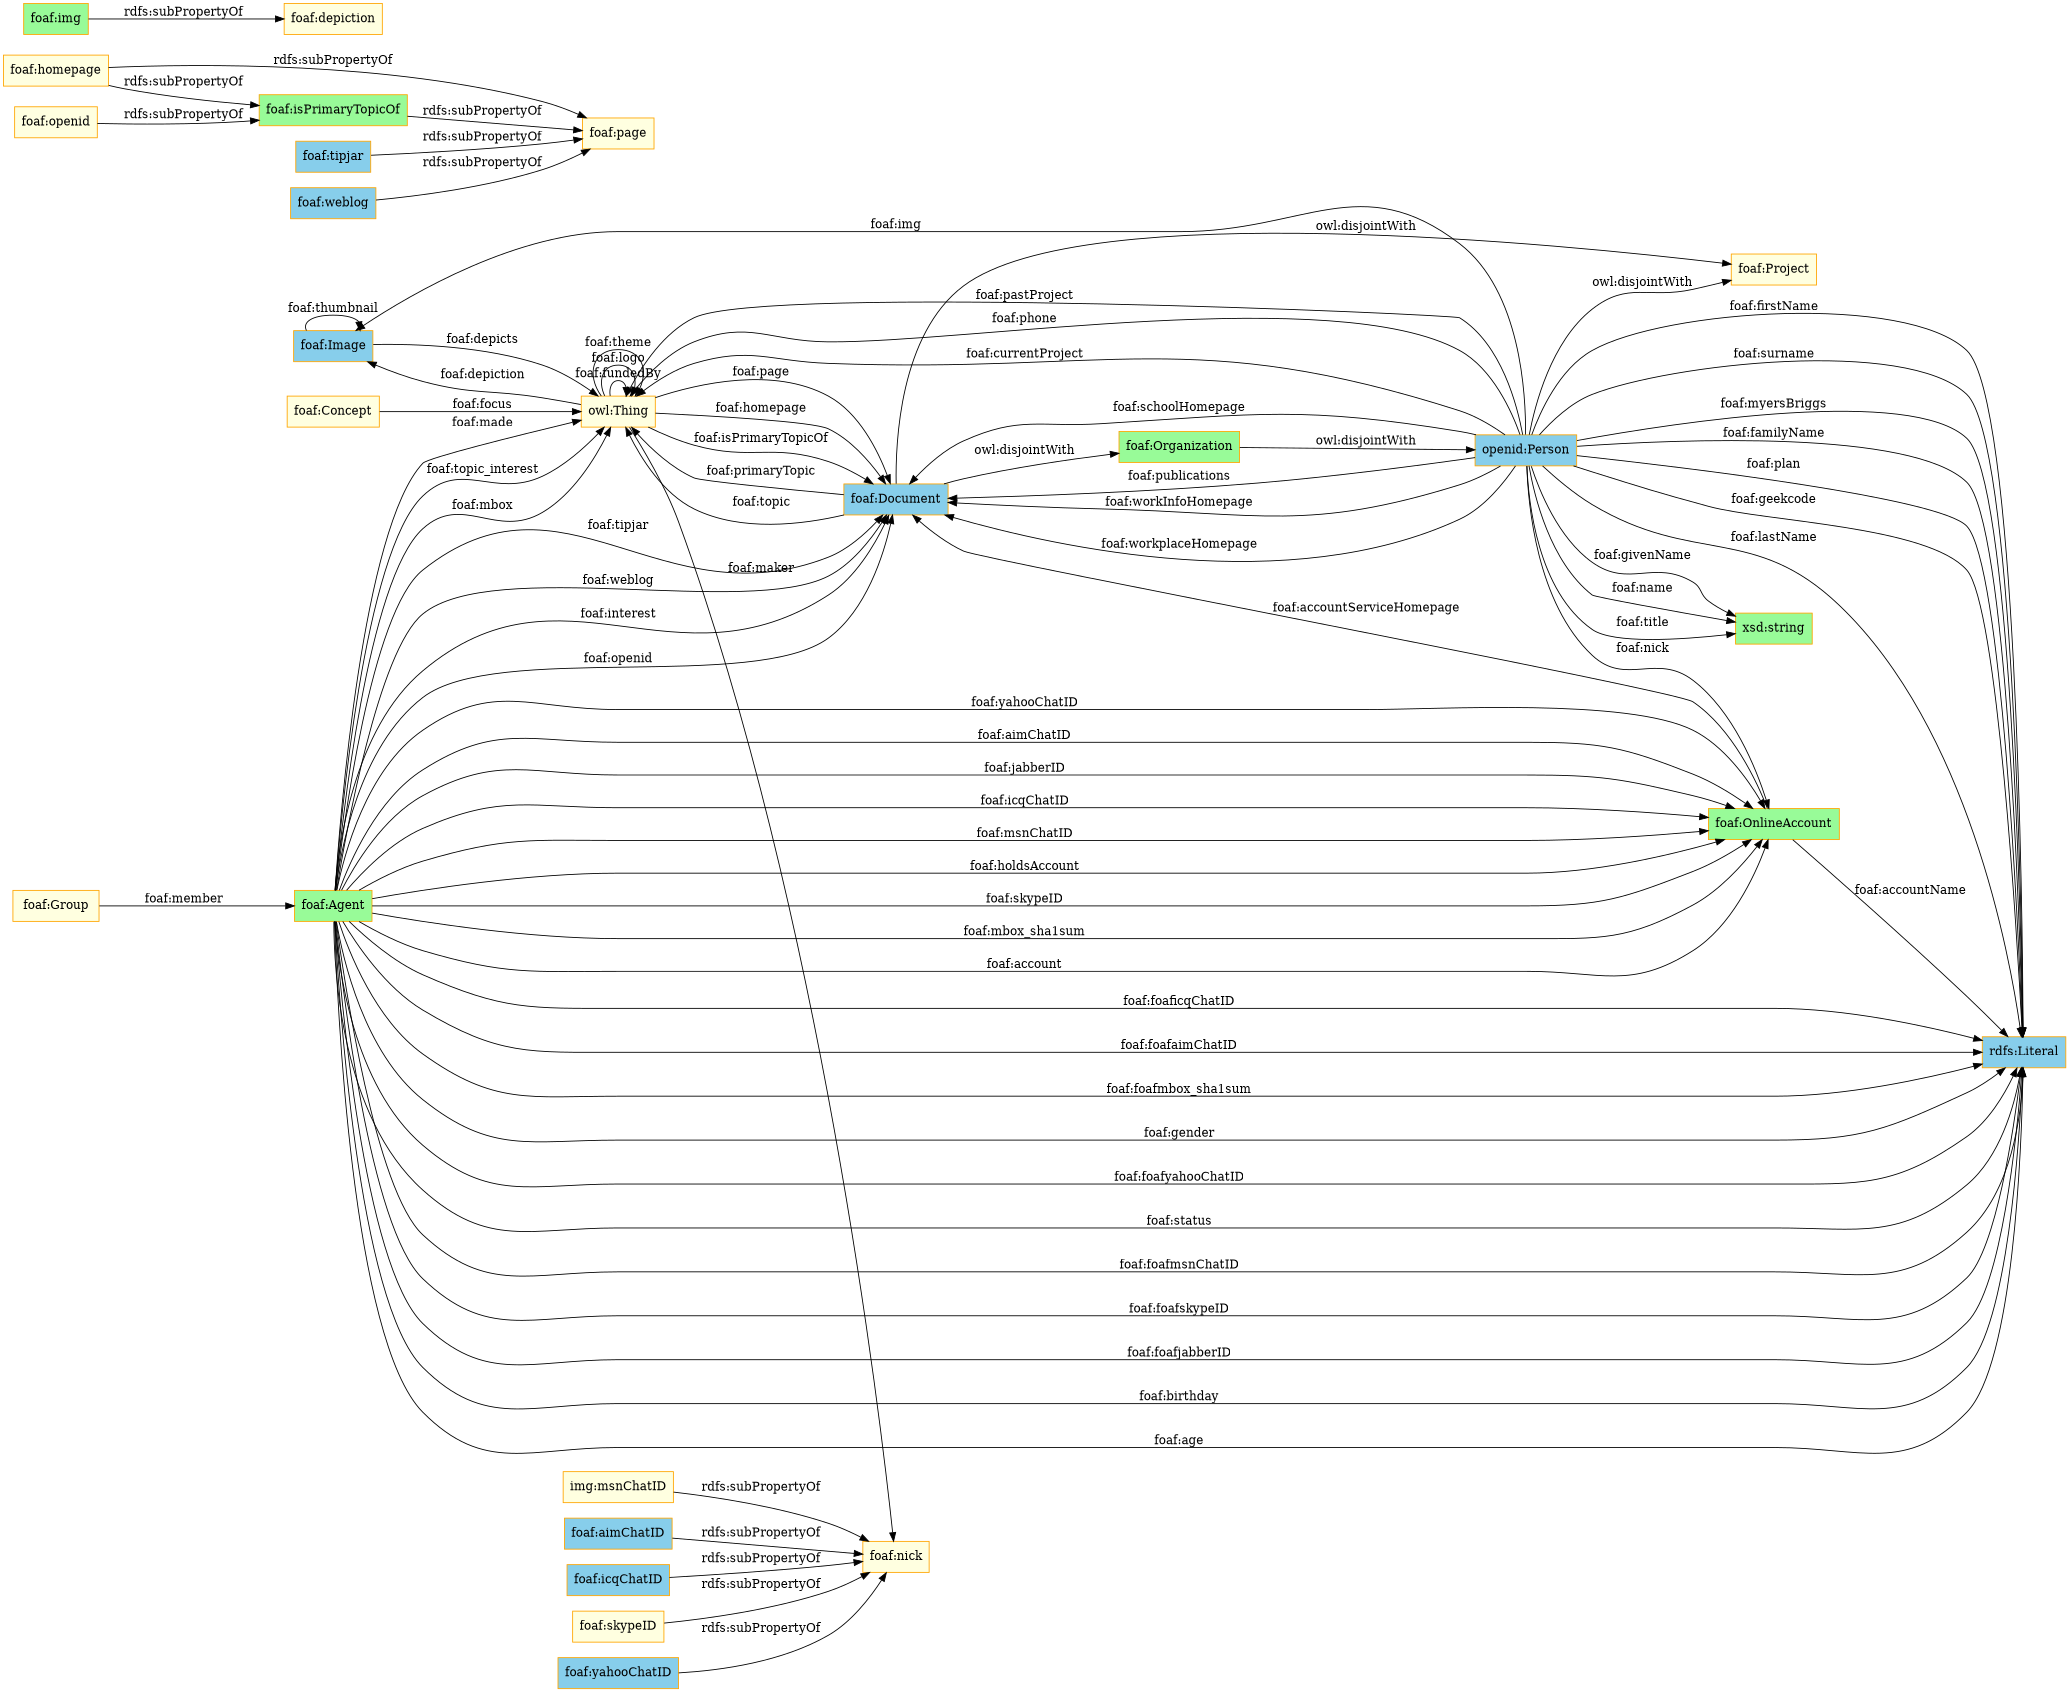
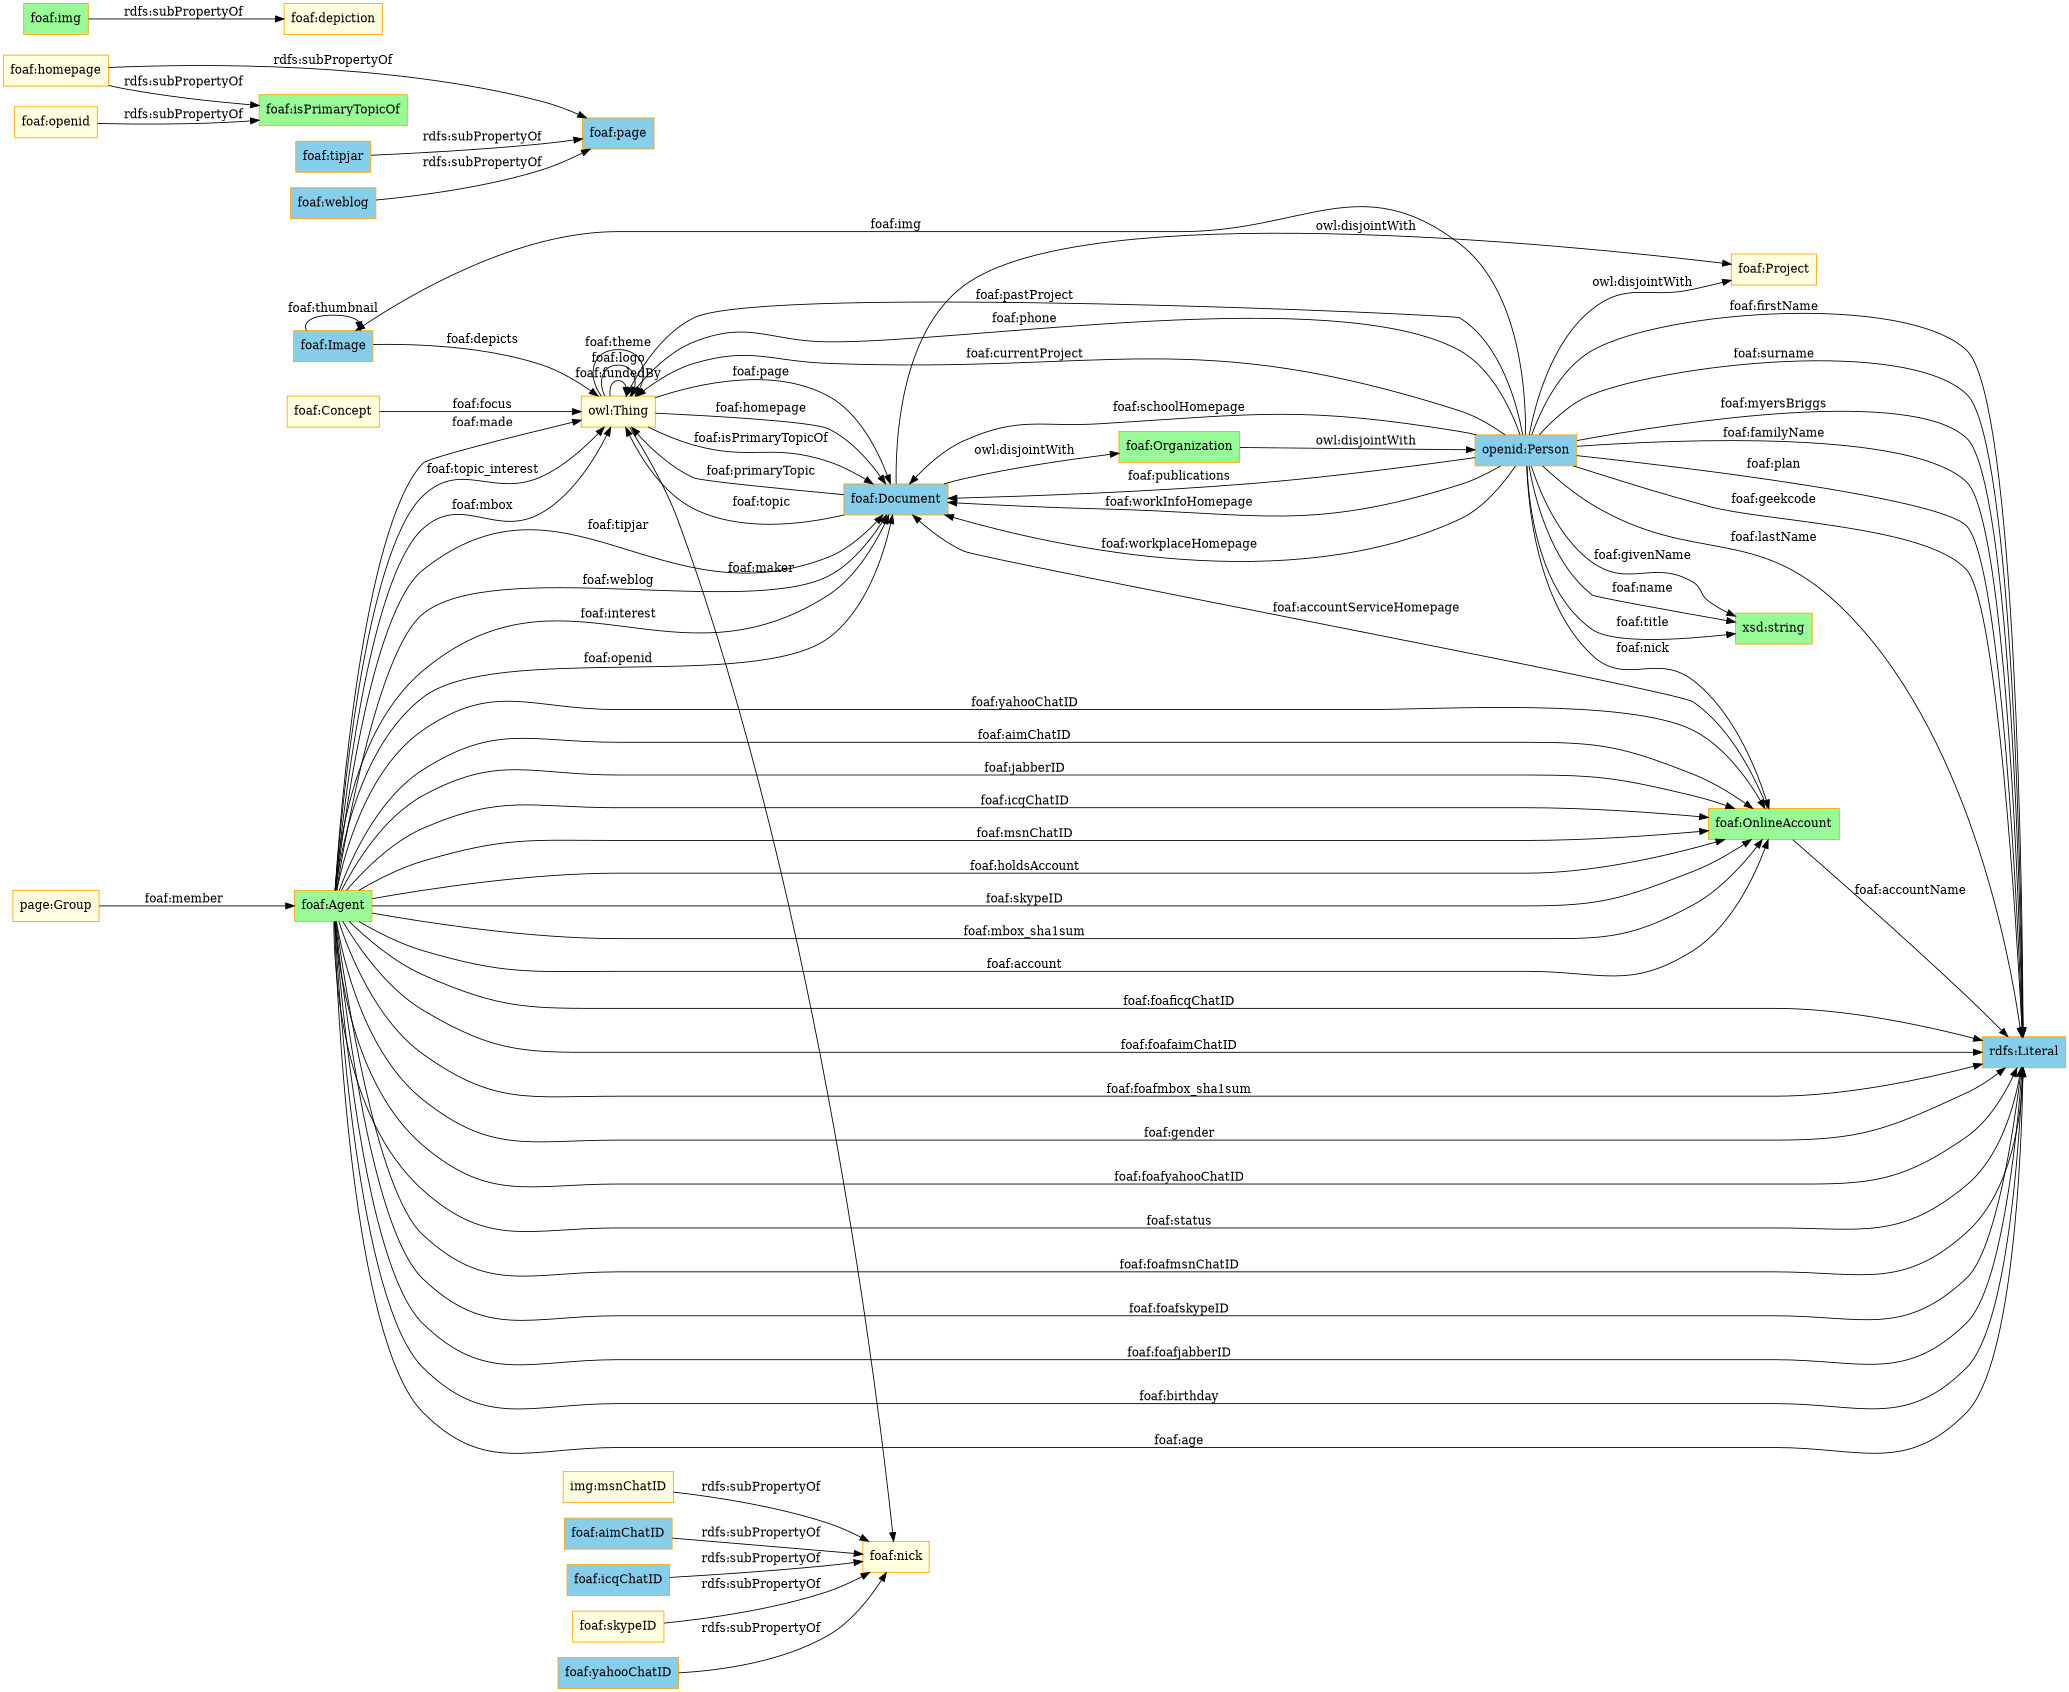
edge "foaf:isPrimaryTopicOf" -> "foaf:page": removed, label "rdfs:subPropertyOf"
node "foaf:page": fillcolor lightyellow -> skyblue
edge "owl:Thing" -> "foaf:Image": removed, label "foaf:depiction"
node "foaf:Group": label "foaf:Group" -> "page:Group"
